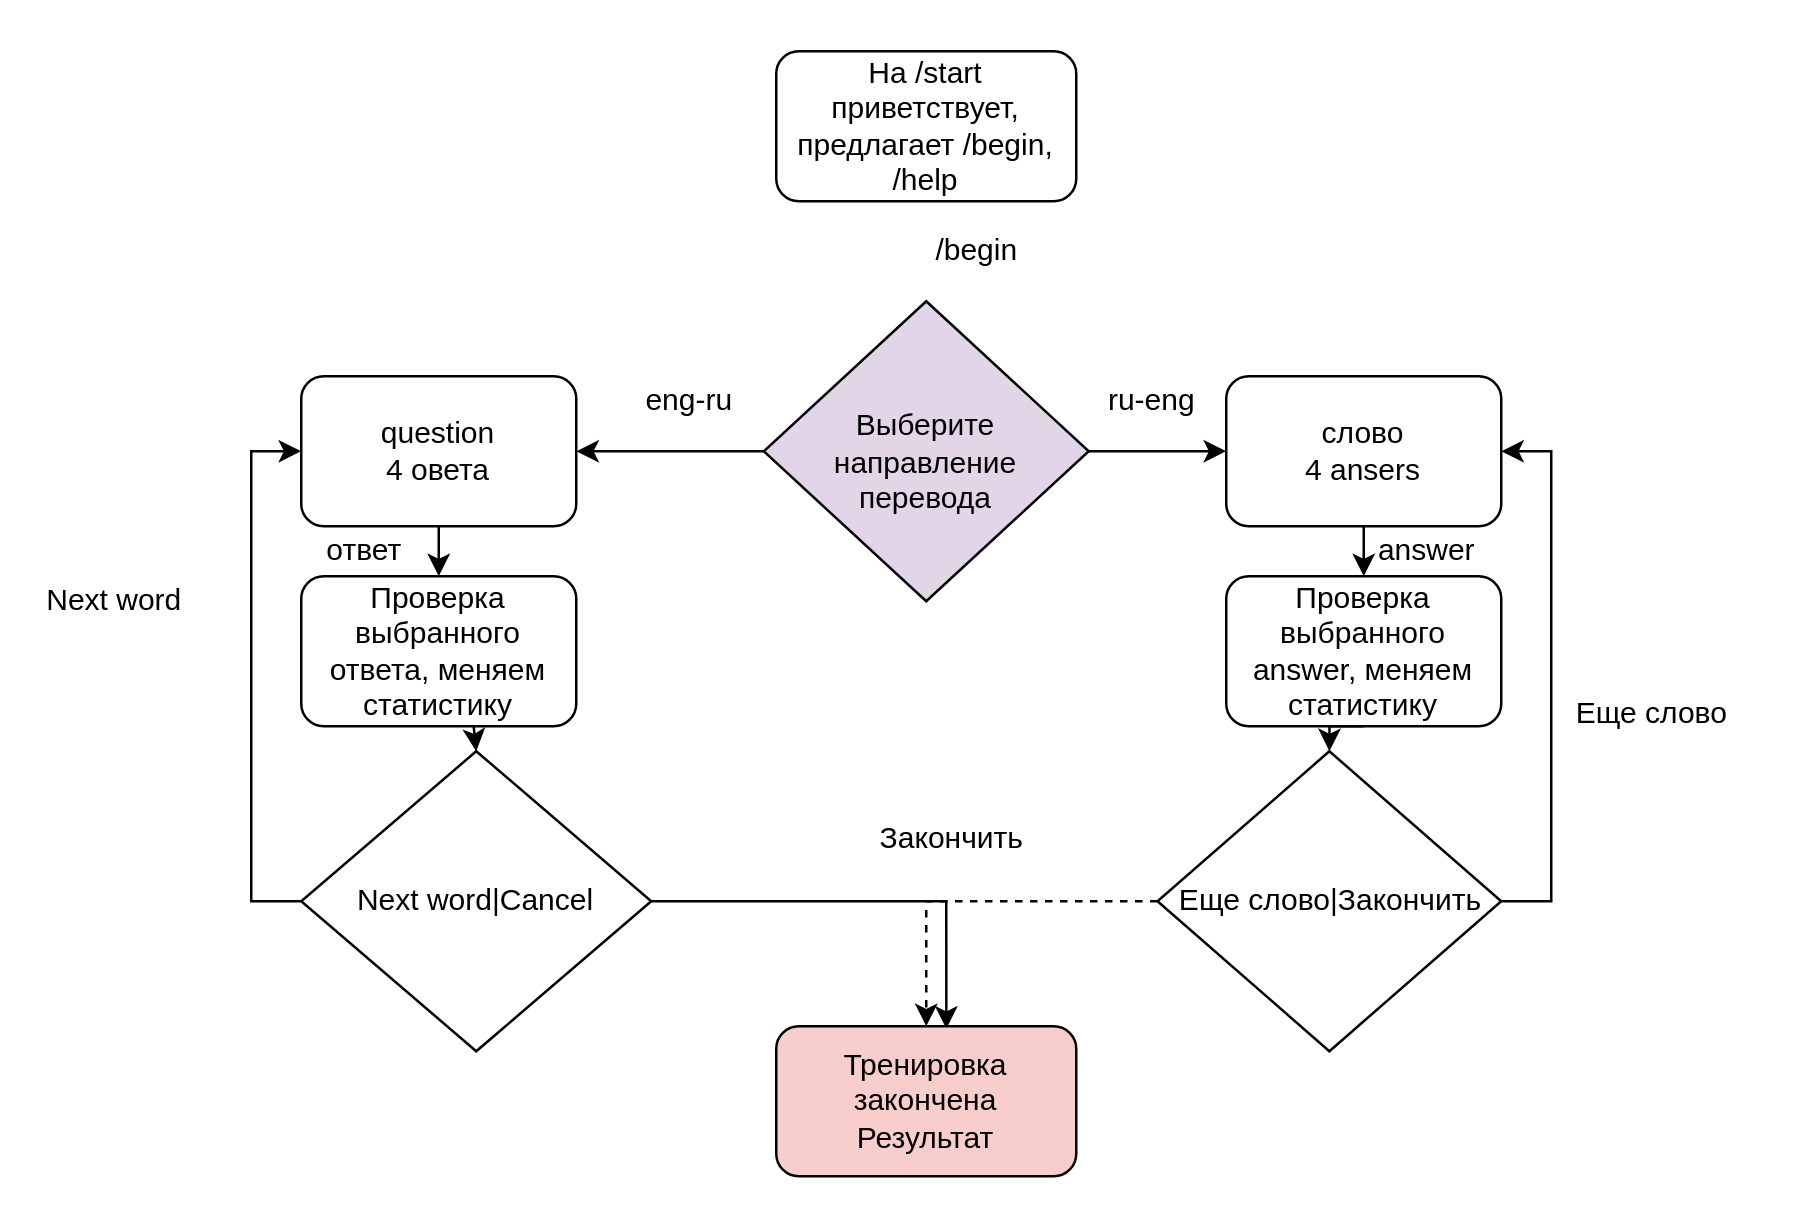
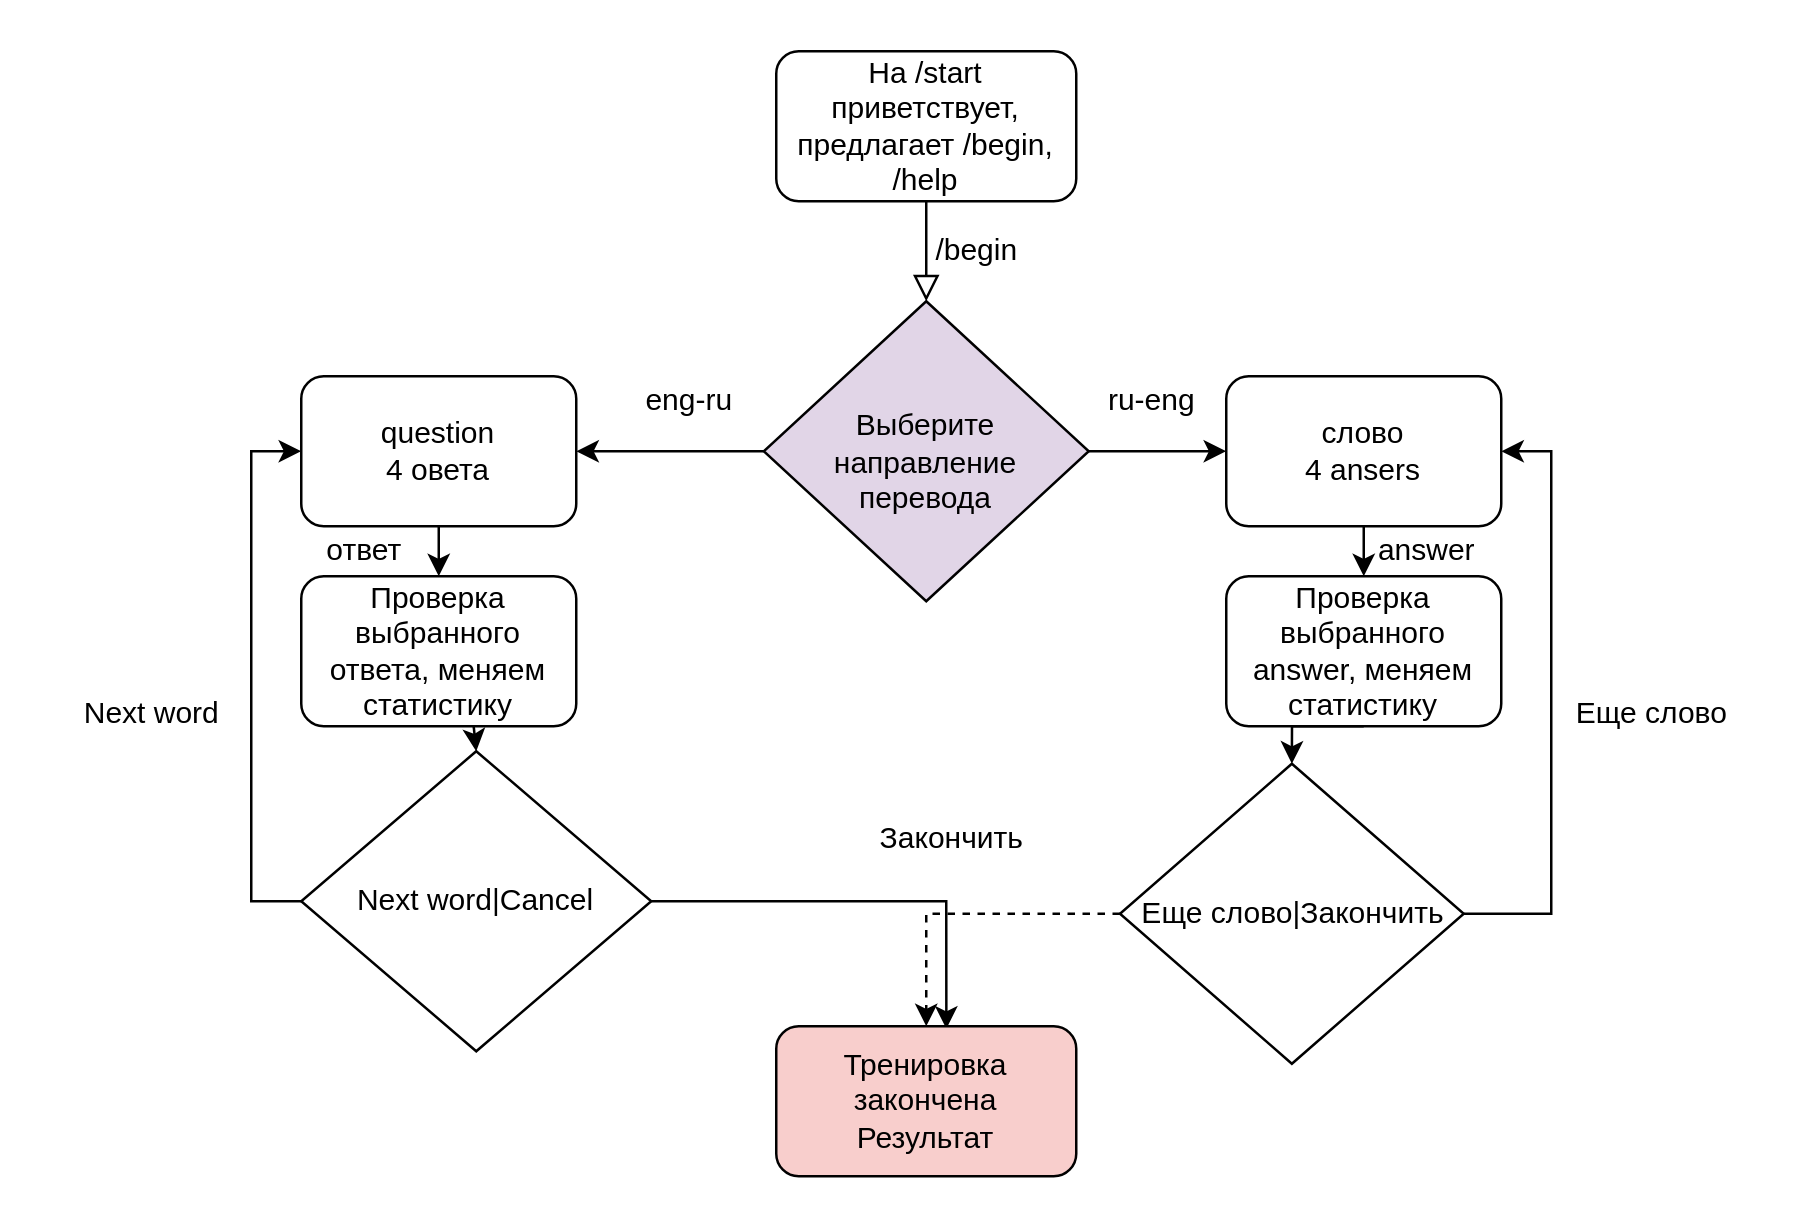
edge "На /start приветствует, предлагает /begin, /help" -> "Выберите направление перевода": added
node "Next word": moved (114, 601) -> (151, 714)
node "Еще слово|Закончить": moved (1329, 901) -> (1292, 914)
